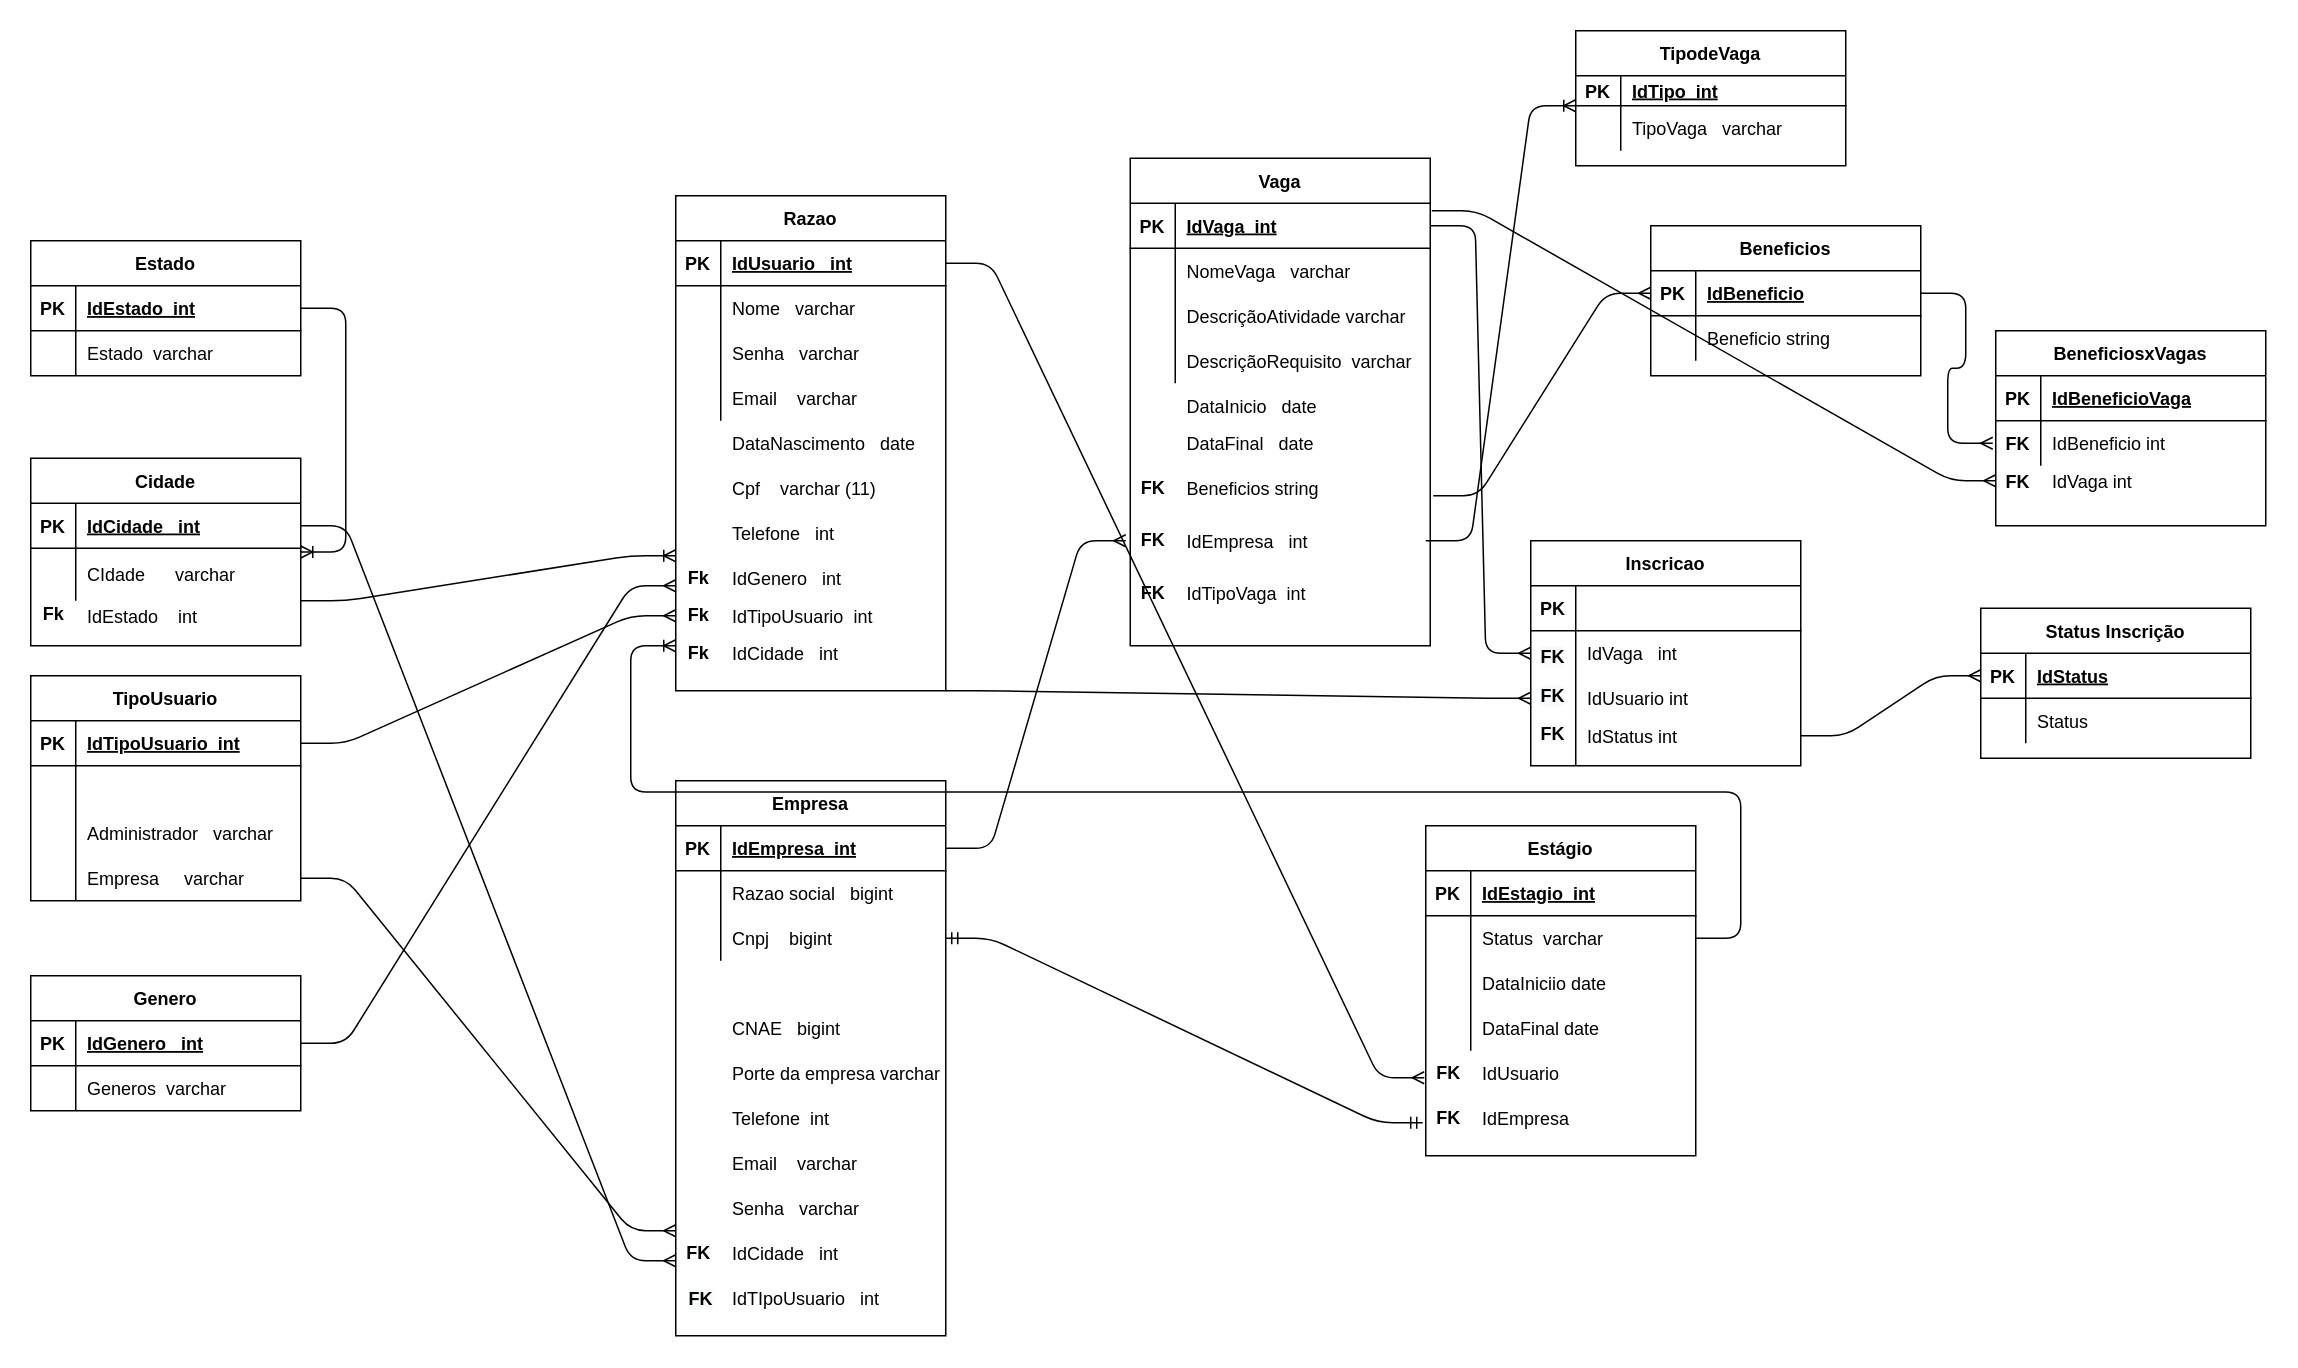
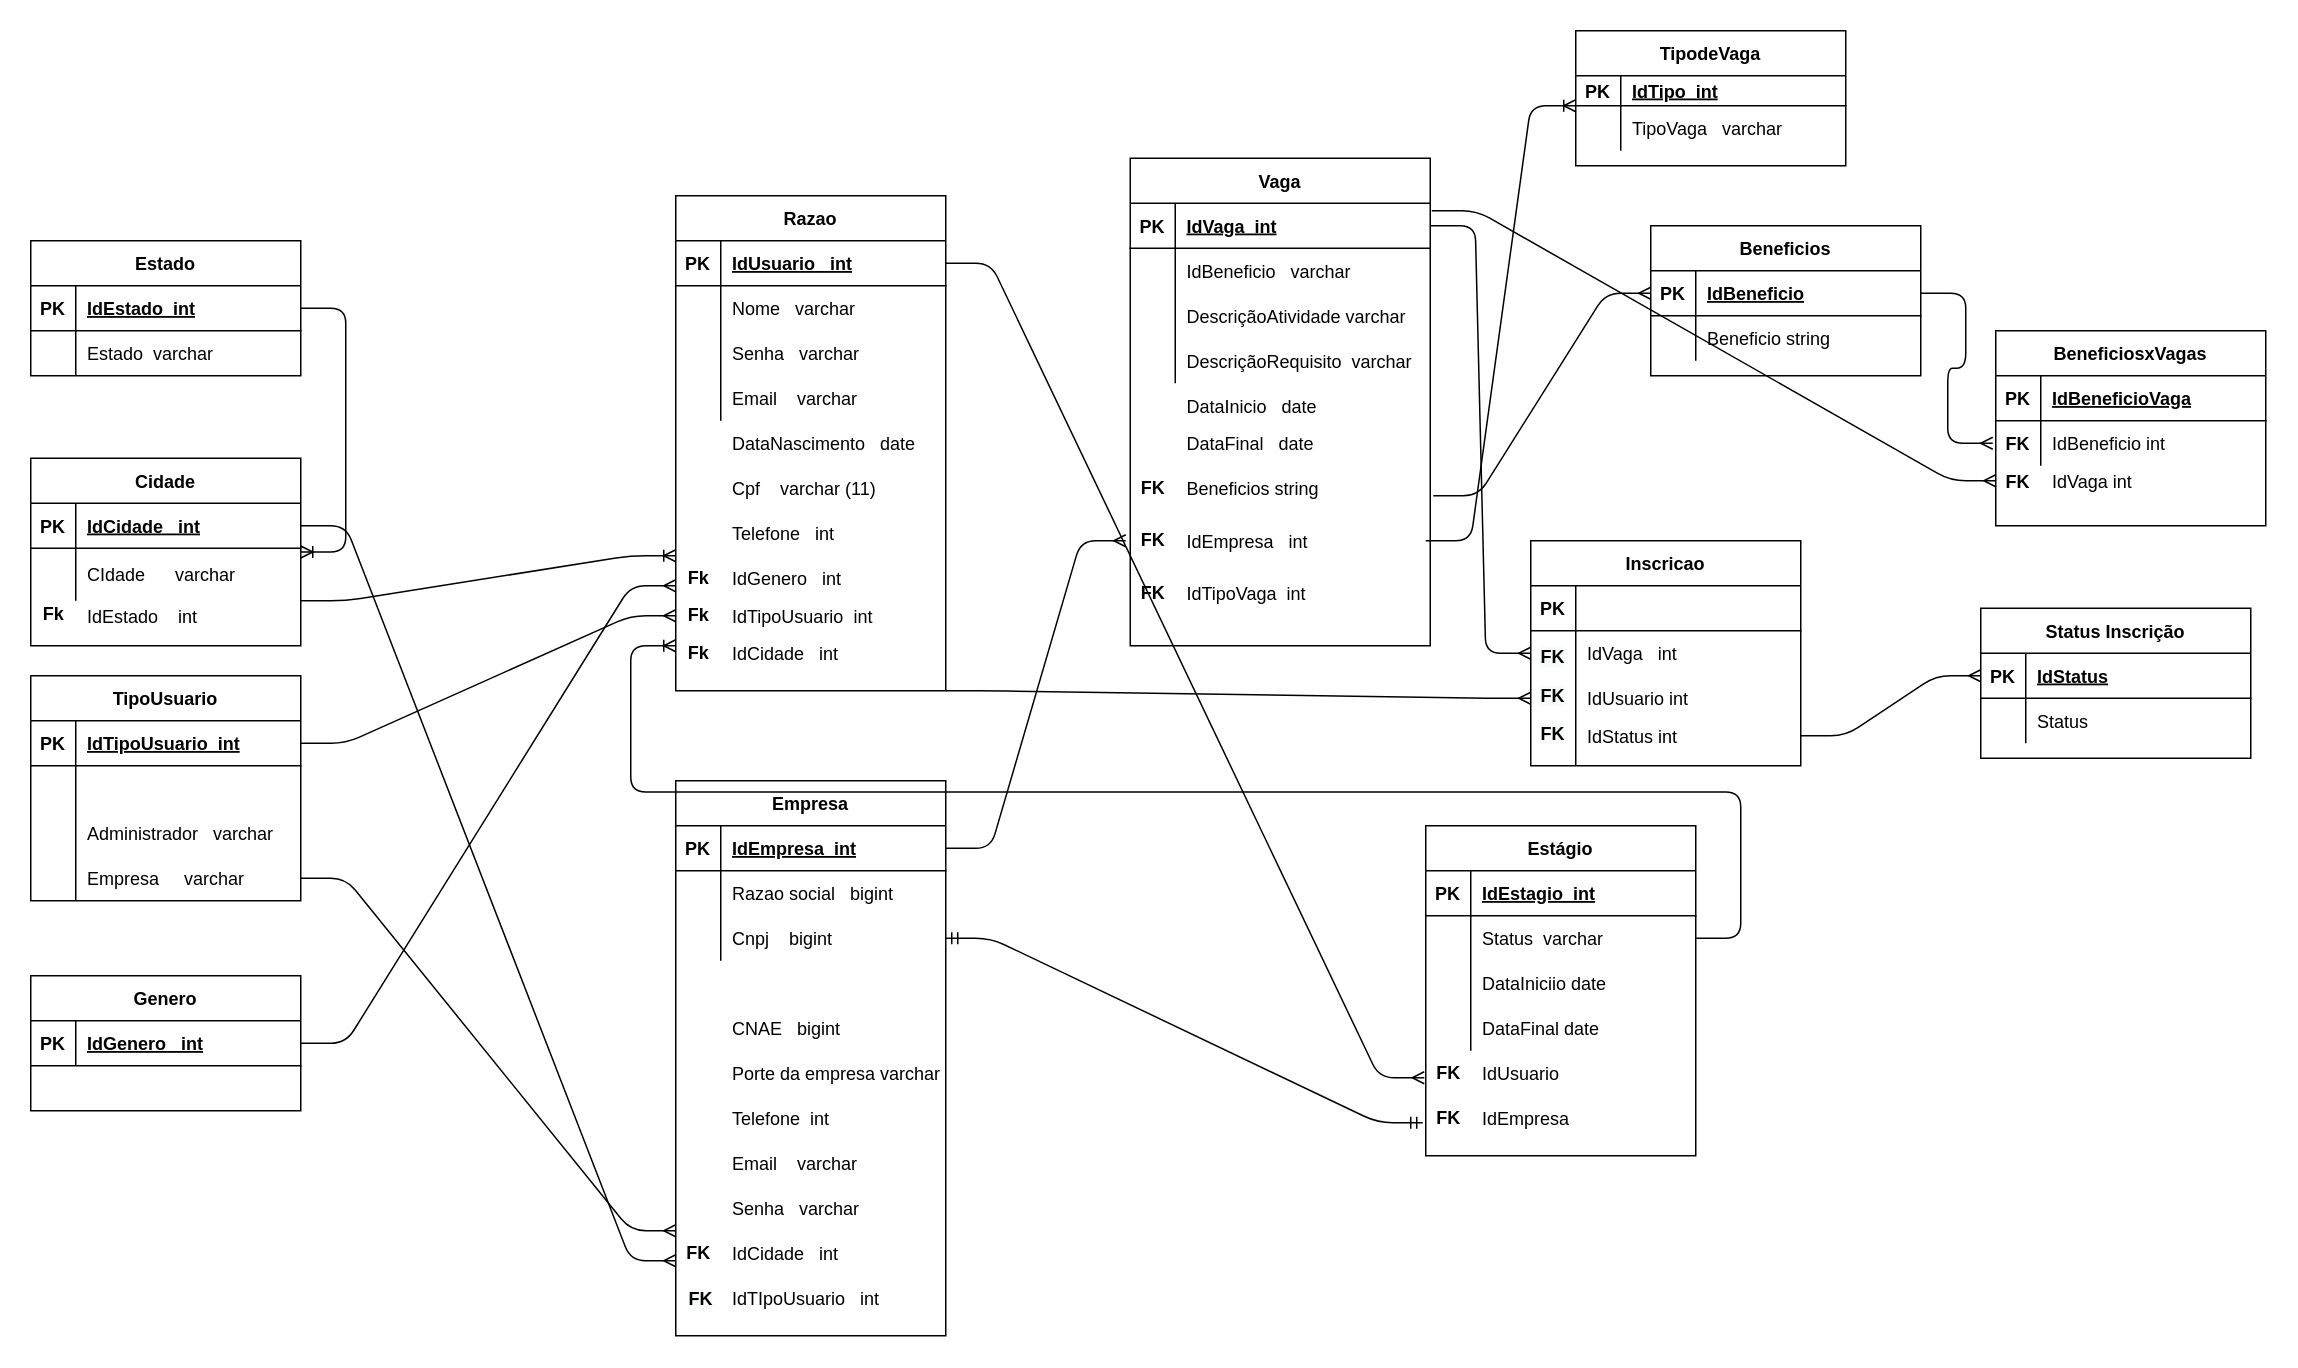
node "NomeVaga varchar": label "NomeVaga varchar" -> "IdBeneficio varchar"
node "Generos varchar": removed
